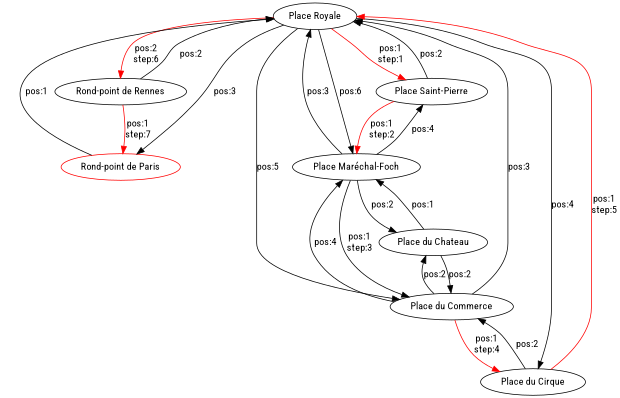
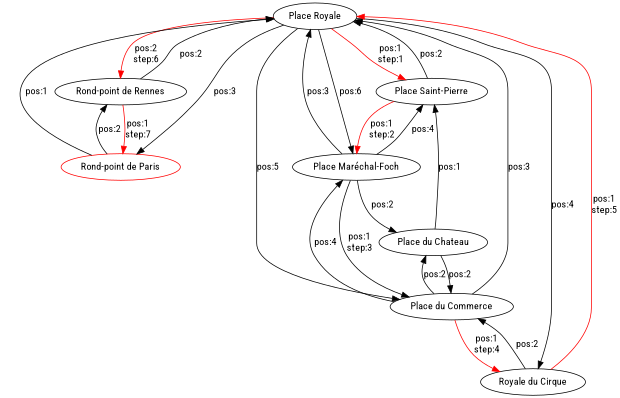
edge "Rond-point de Paris" -> "Rond-point de Rennes": added, label "pos:2"
edge "Place du Chateau" -> "Place Maréchal-Foch": now "Place du Chateau" -> "Place Saint-Pierre"
node "Place du Cirque": label "Place du Cirque" -> "Royale du Cirque"
